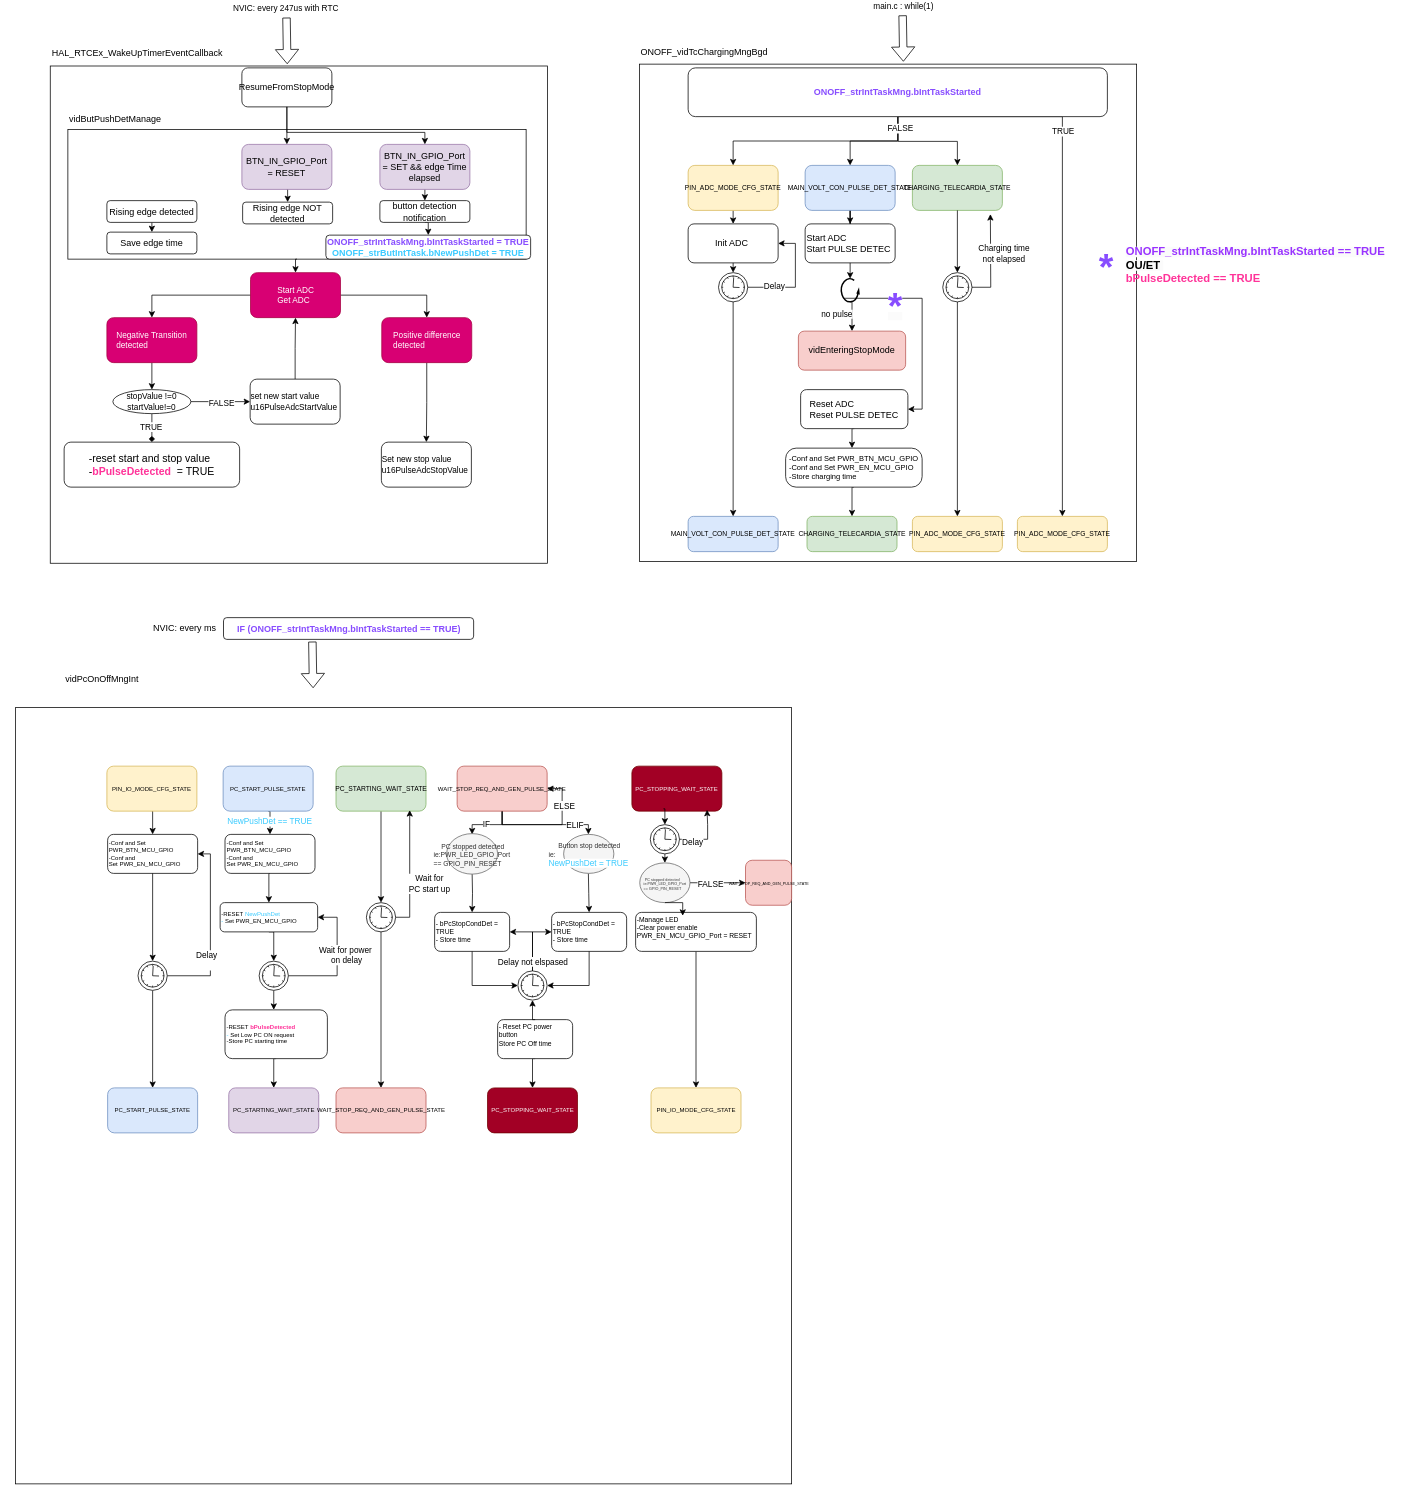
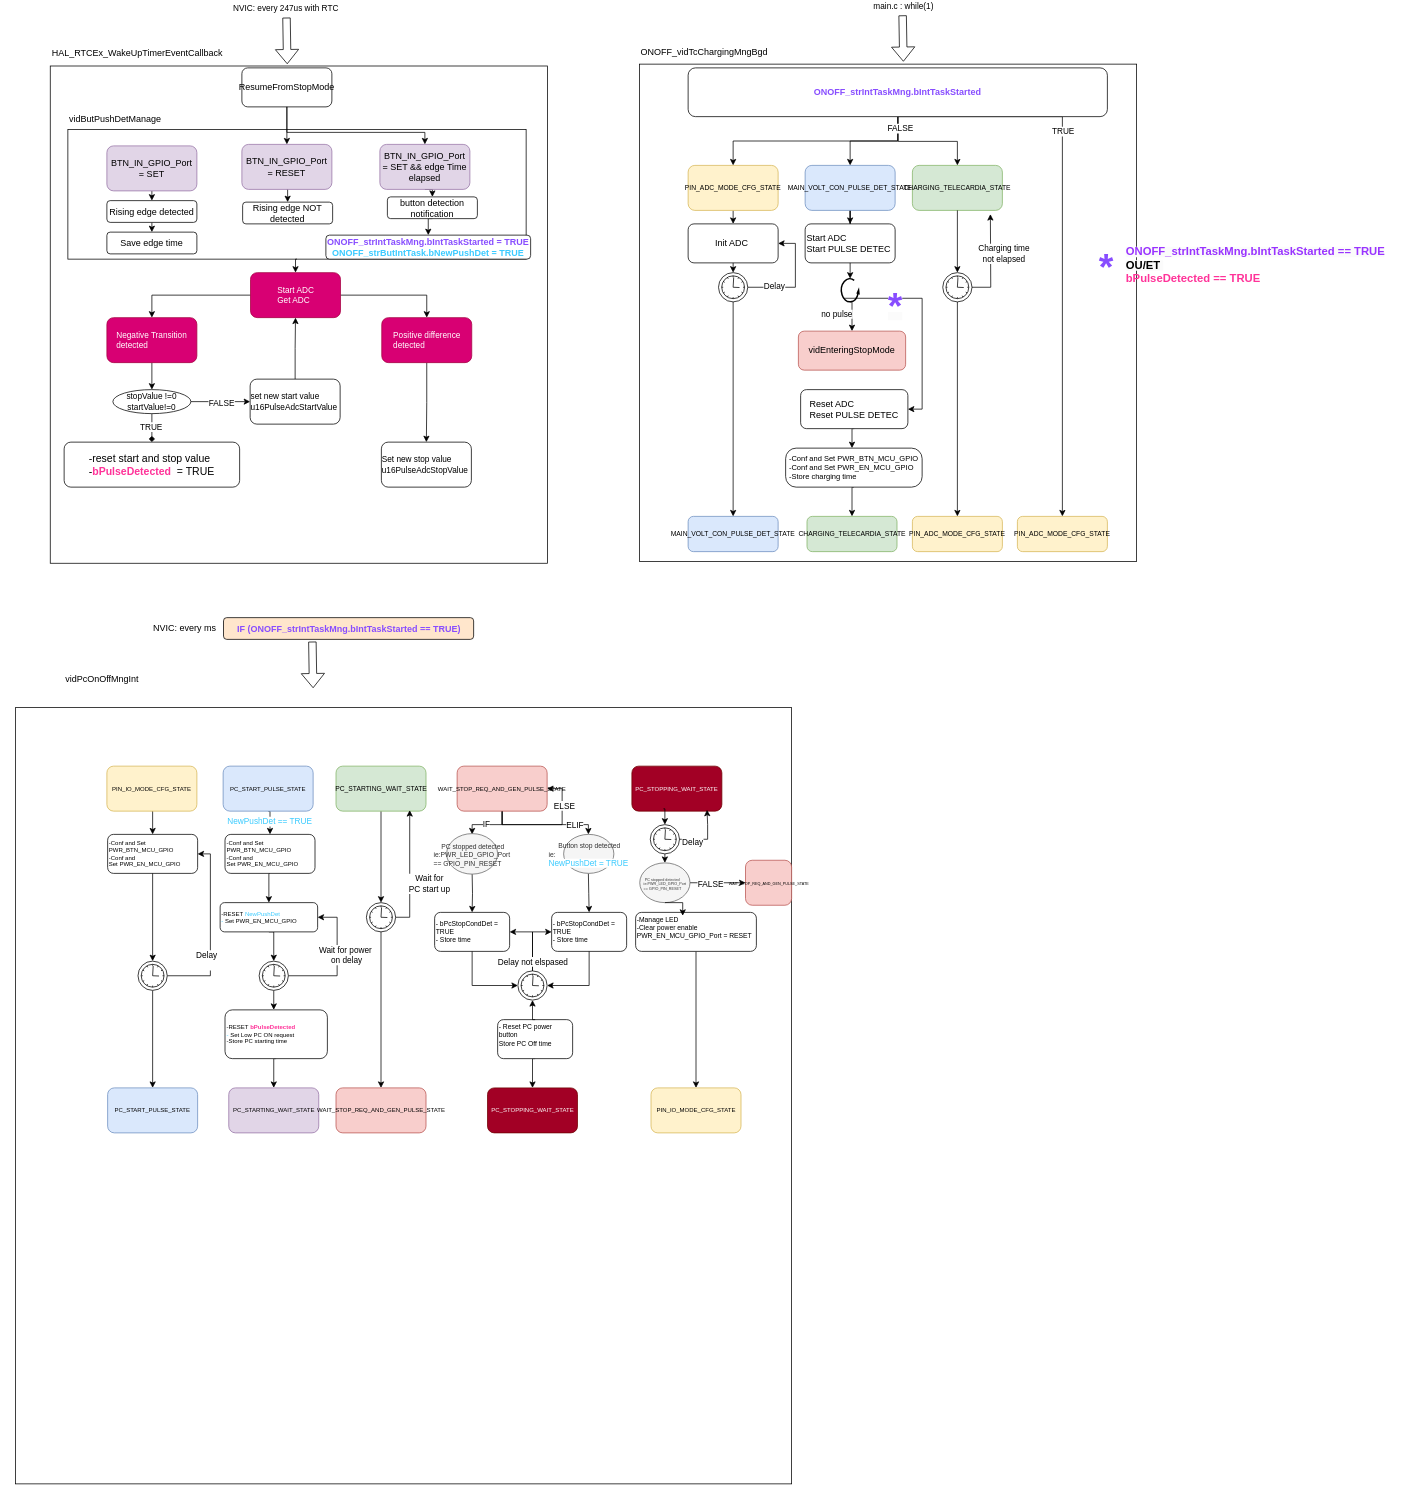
node "BTN_IN_GPIO_Port = SET": added
edge "BTN_IN_GPIO_Port = SET" -> "Rising edge detected": added
node "button detection notification": moved (425, 212) -> (432, 208)
node "IF (ONOFF_strIntTaskMng.bIntTaskStarted == TRUE)": fillcolor #ffffff -> #ffe6cc
